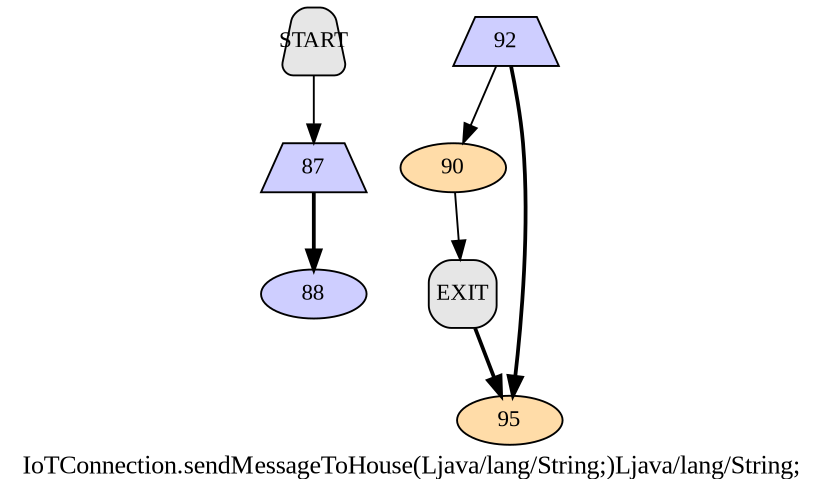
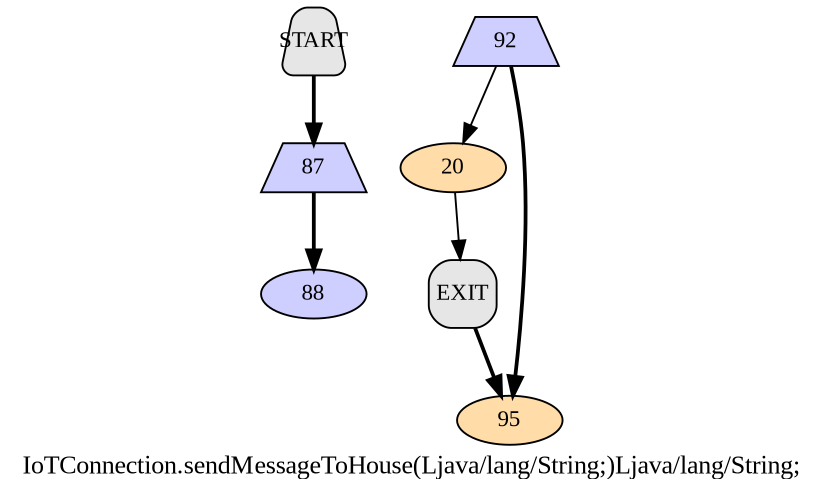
edge "START" -> "87": style solid -> bold
node "90": label "90" -> "20"
